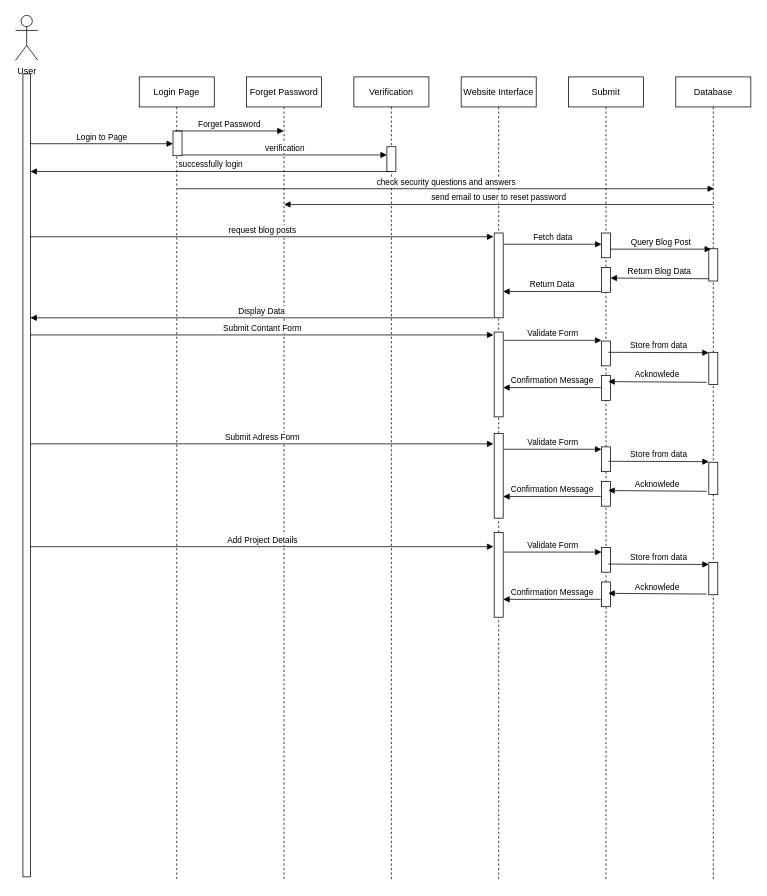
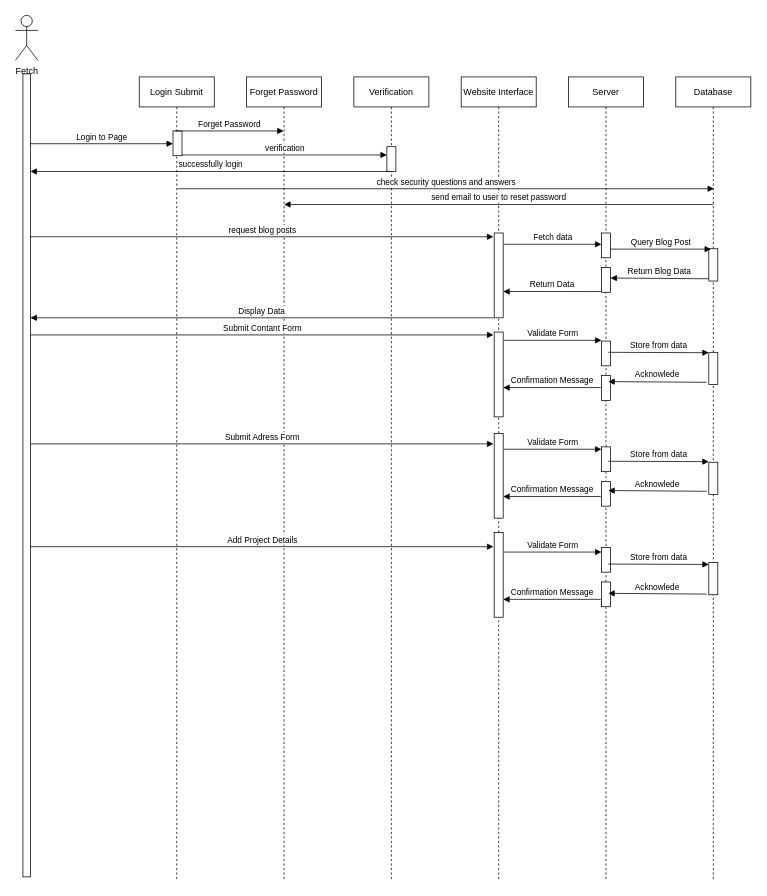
node "User": label "User" -> "Fetch"
node "Login Page": label "Login Page" -> "Login Submit"
node "Submit": label "Submit" -> "Server"
